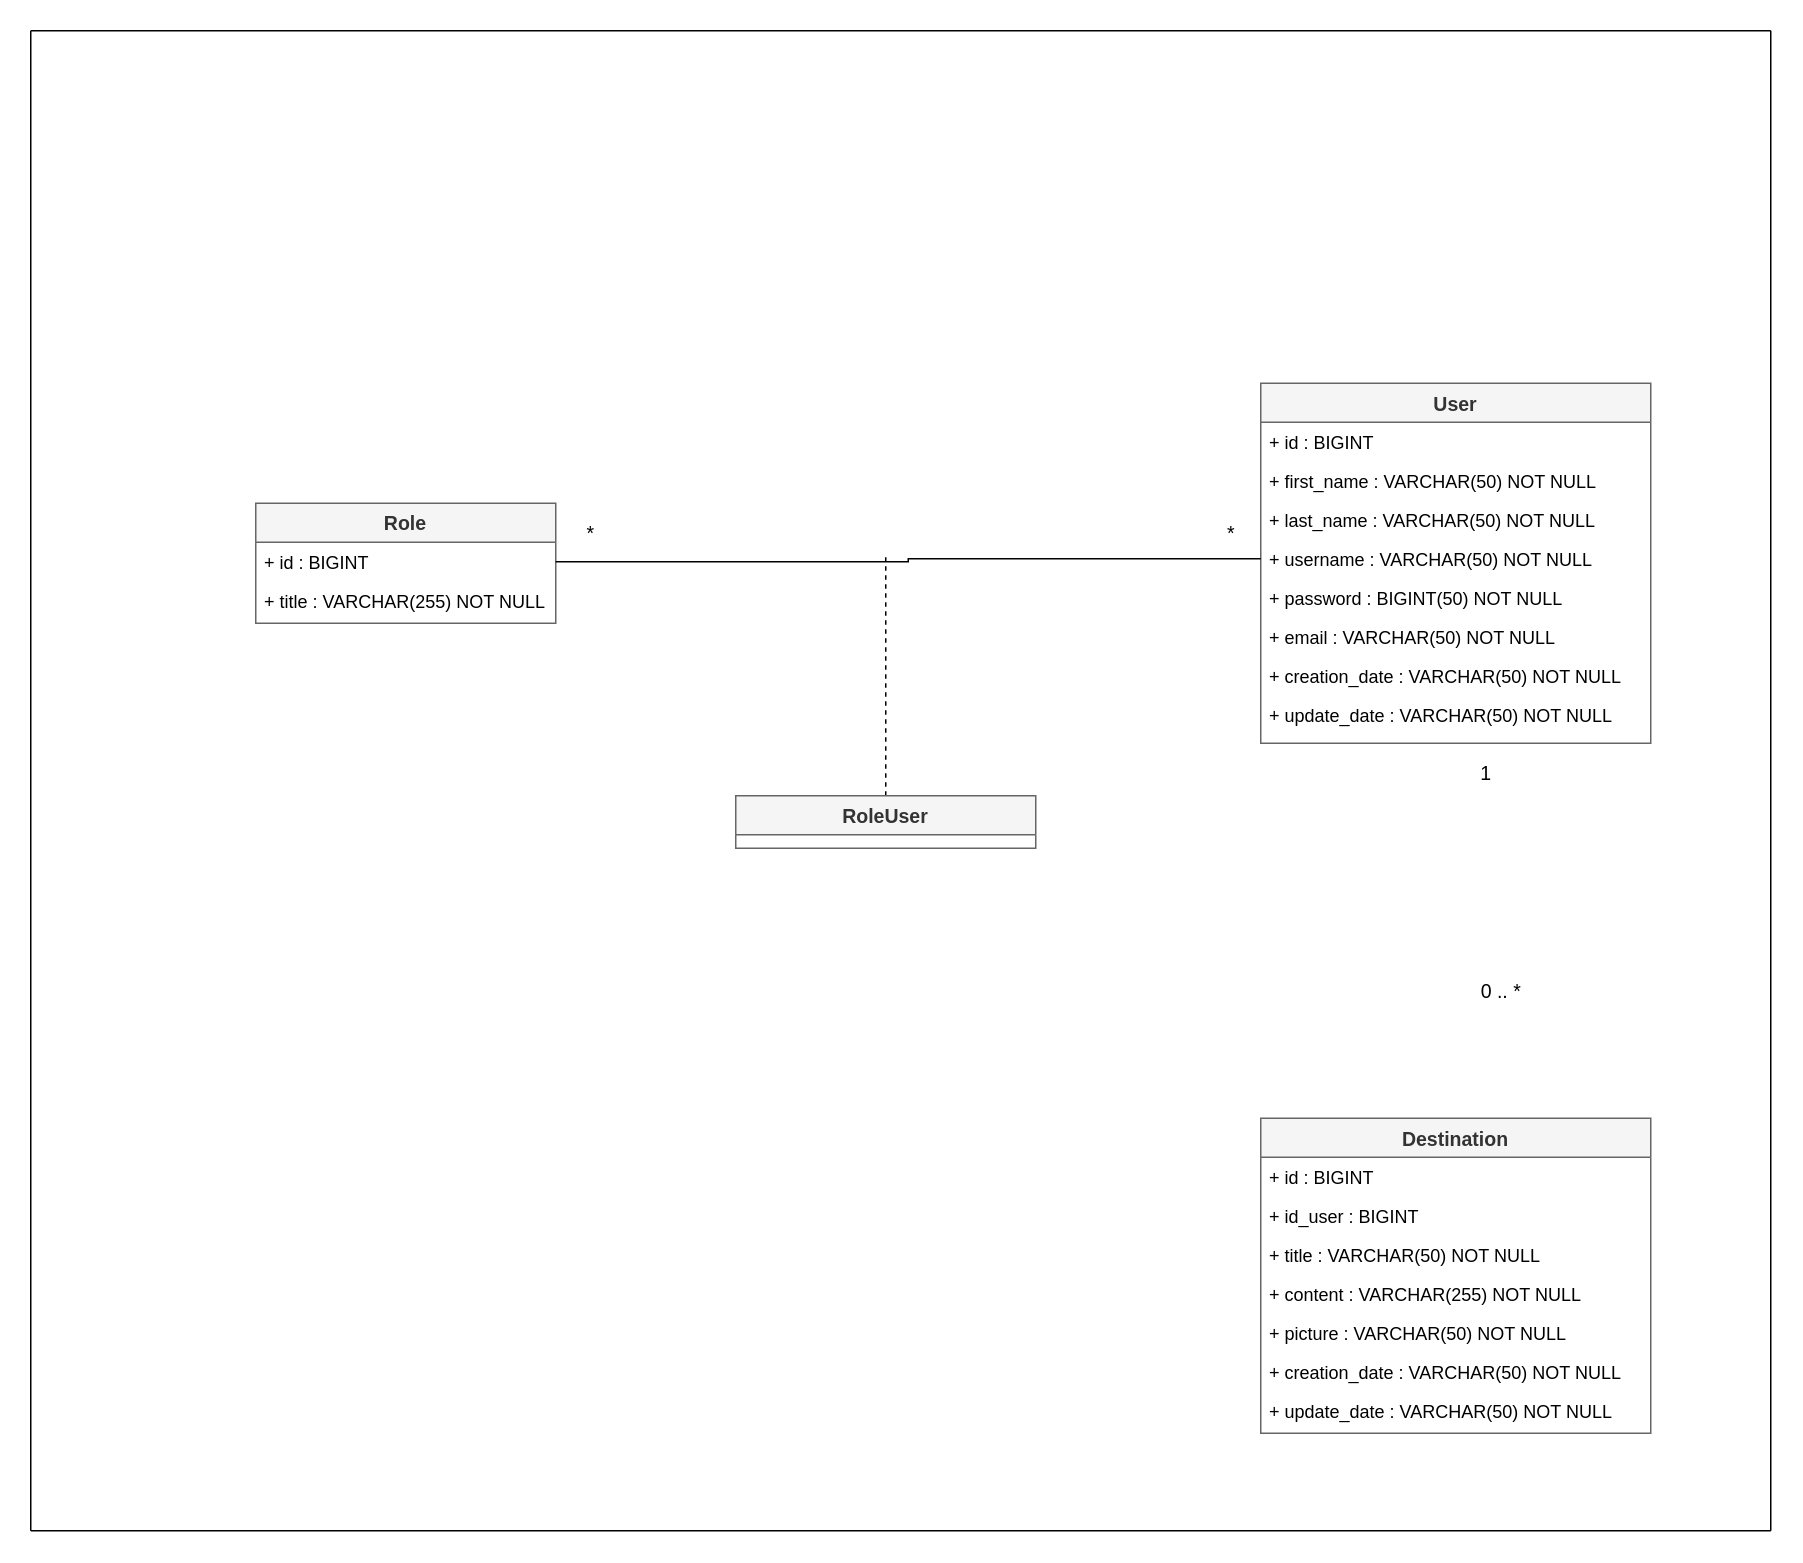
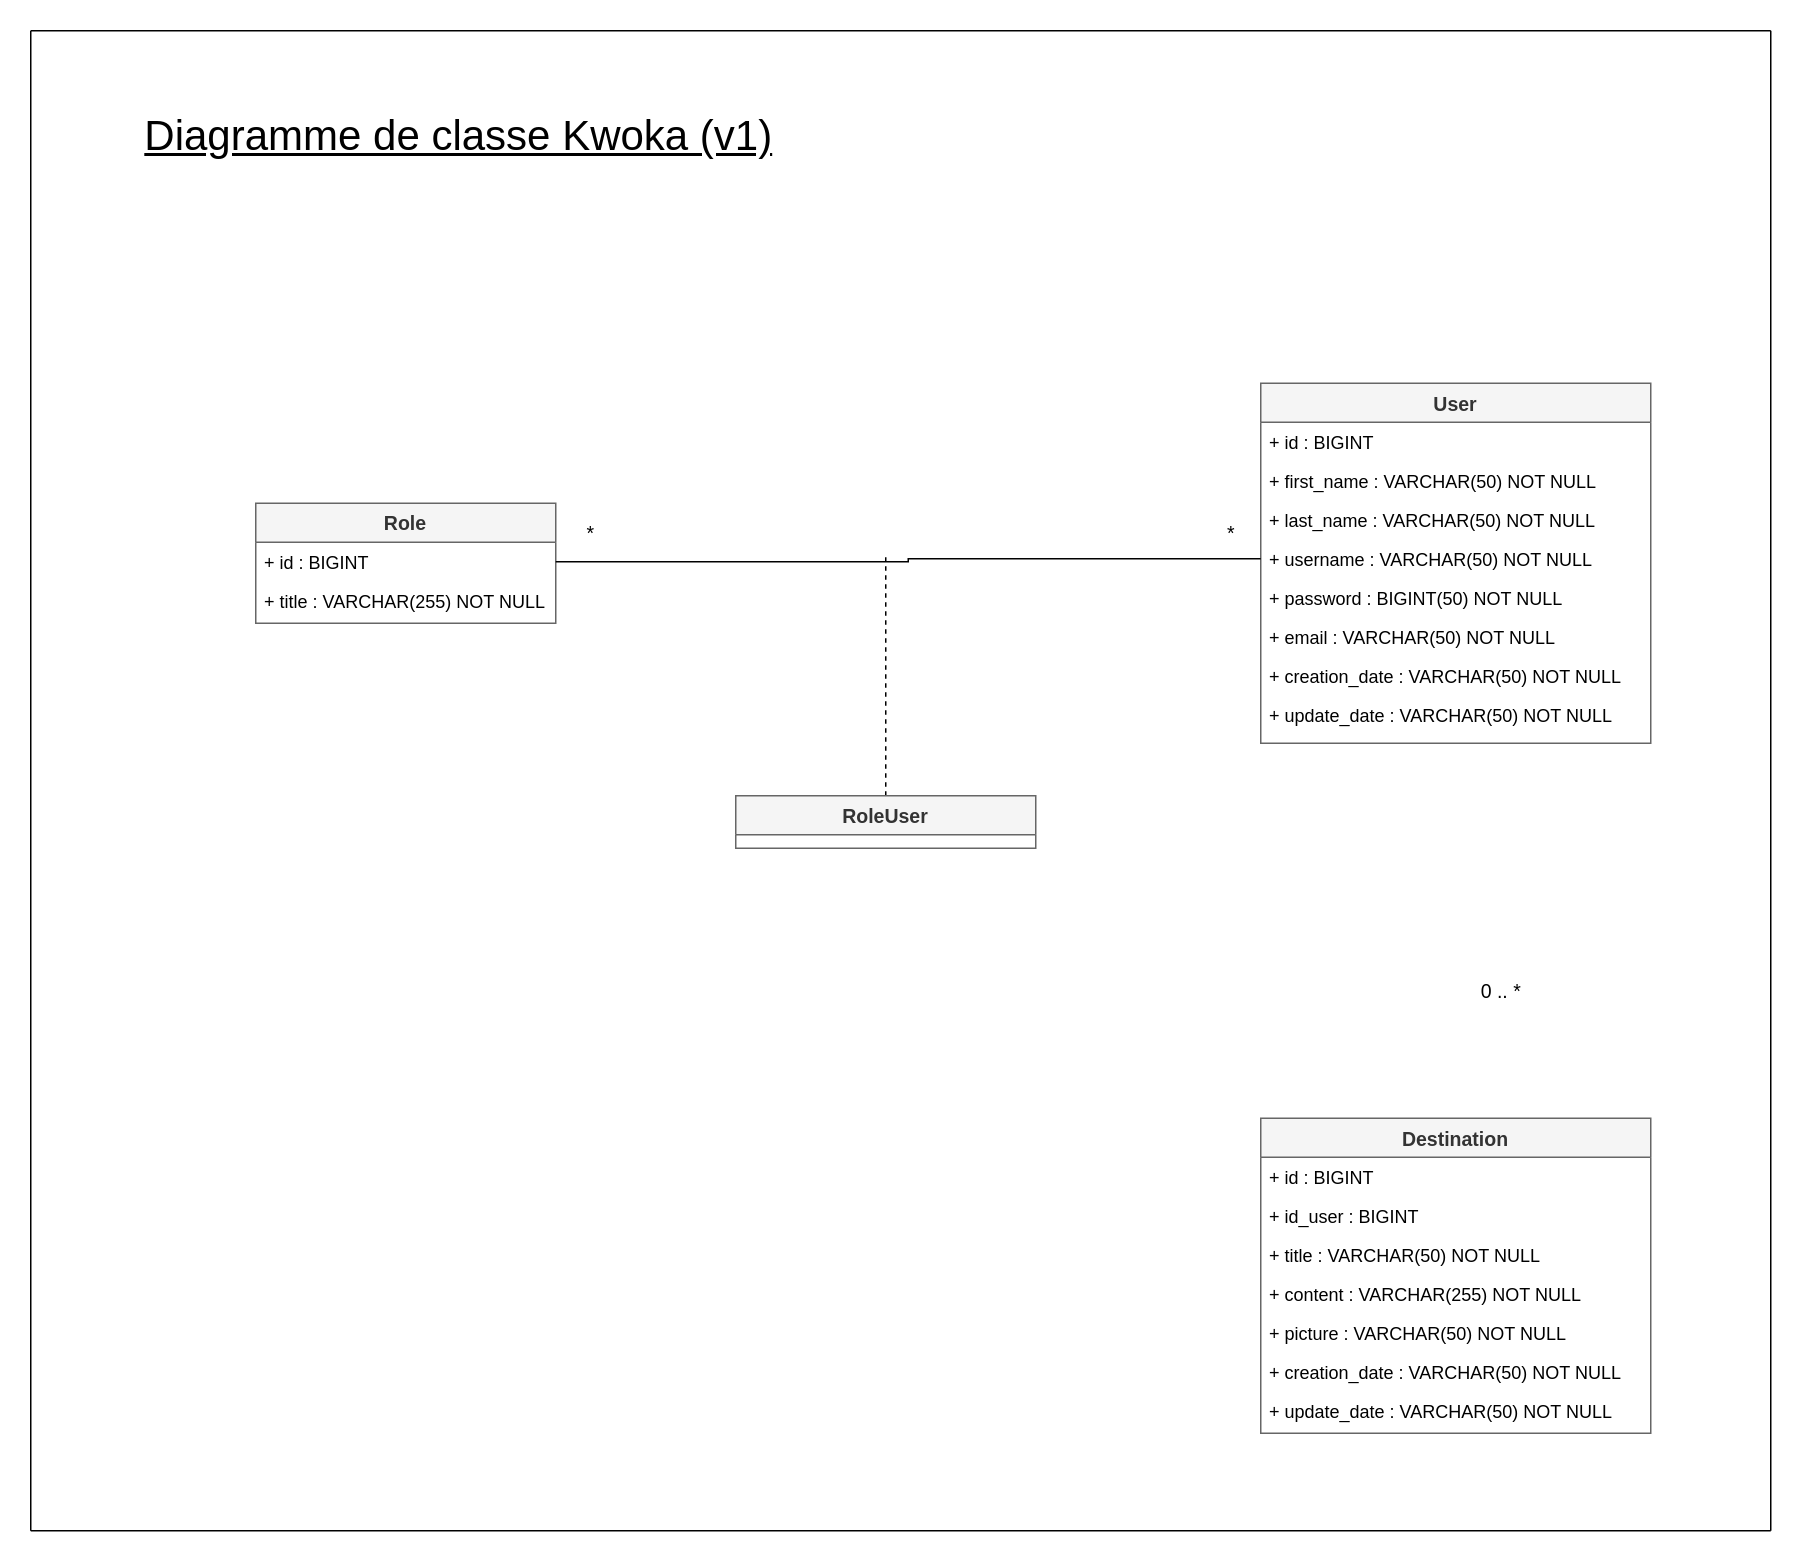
node "Diagramme de classe Kwoka (v1)": added
node "1": removed
